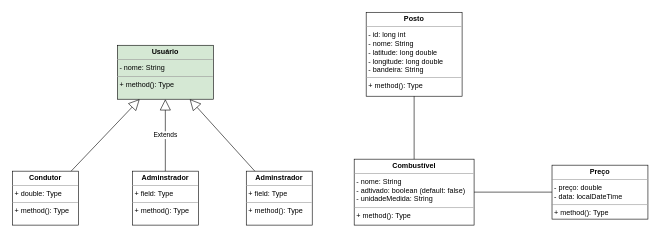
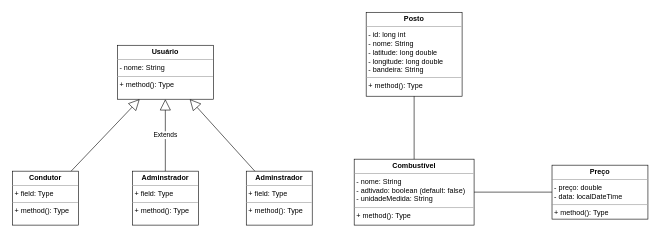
node "Usuário - nome: String + method(): Type": fillcolor #d5e8d4 -> #ffffff
node "Condutor + double: Type + method(): Type": label "Condutor + double: Type + method(): Type" -> "Condutor + field: Type + method(): Type"
